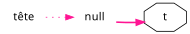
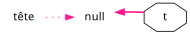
edge "null" -> "t": reversed
